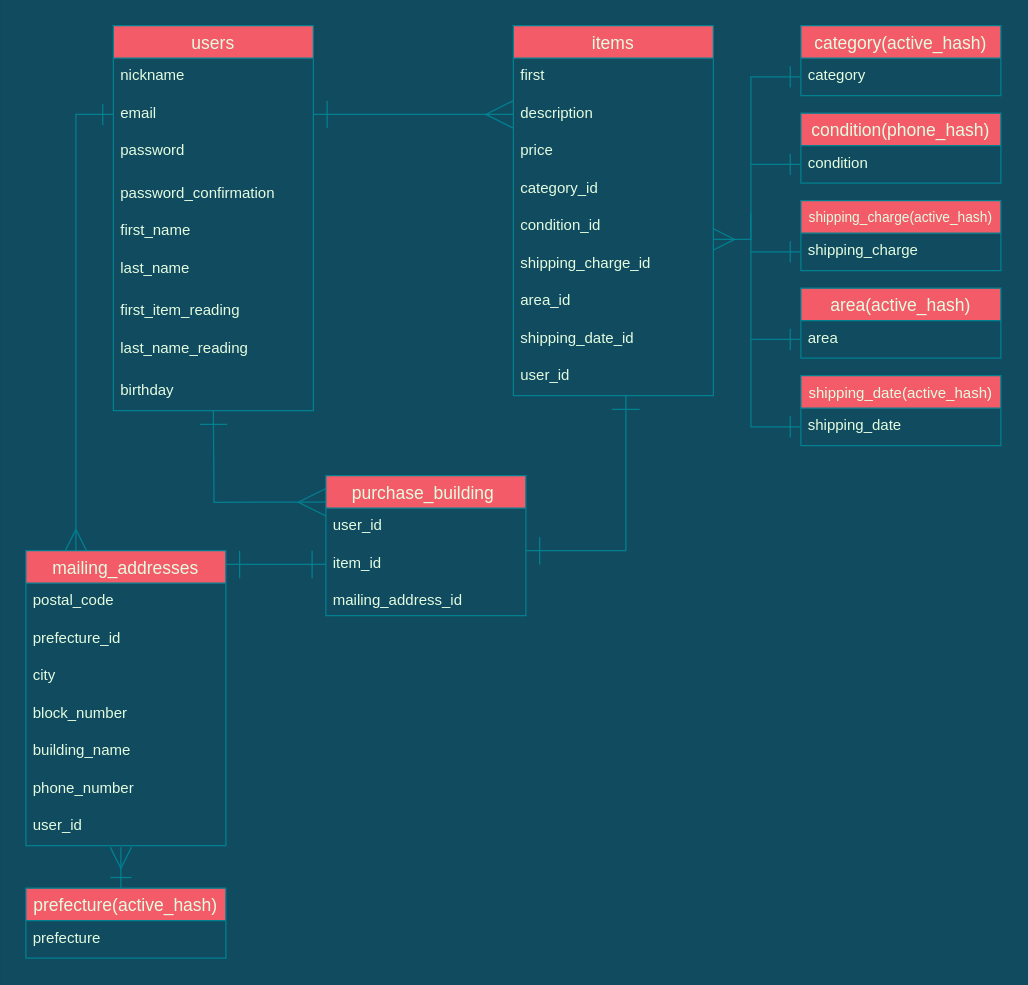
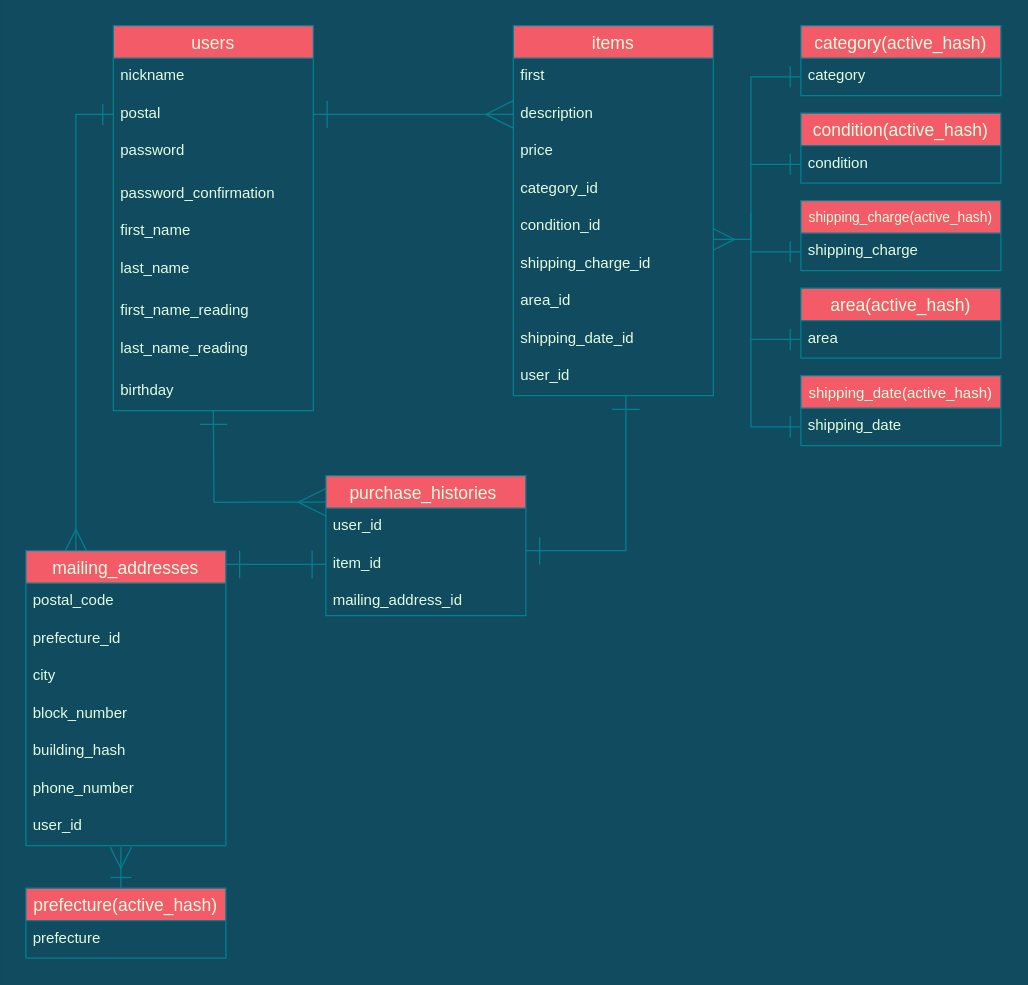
node "email": label "email" -> "postal"
node "condition(phone_hash)": label "condition(phone_hash)" -> "condition(active_hash)"
node "first_item_reading": label "first_item_reading" -> "first_name_reading"
node "purchase_building": label "purchase_building" -> "purchase_histories"
node "building_name": label "building_name" -> "building_hash"
